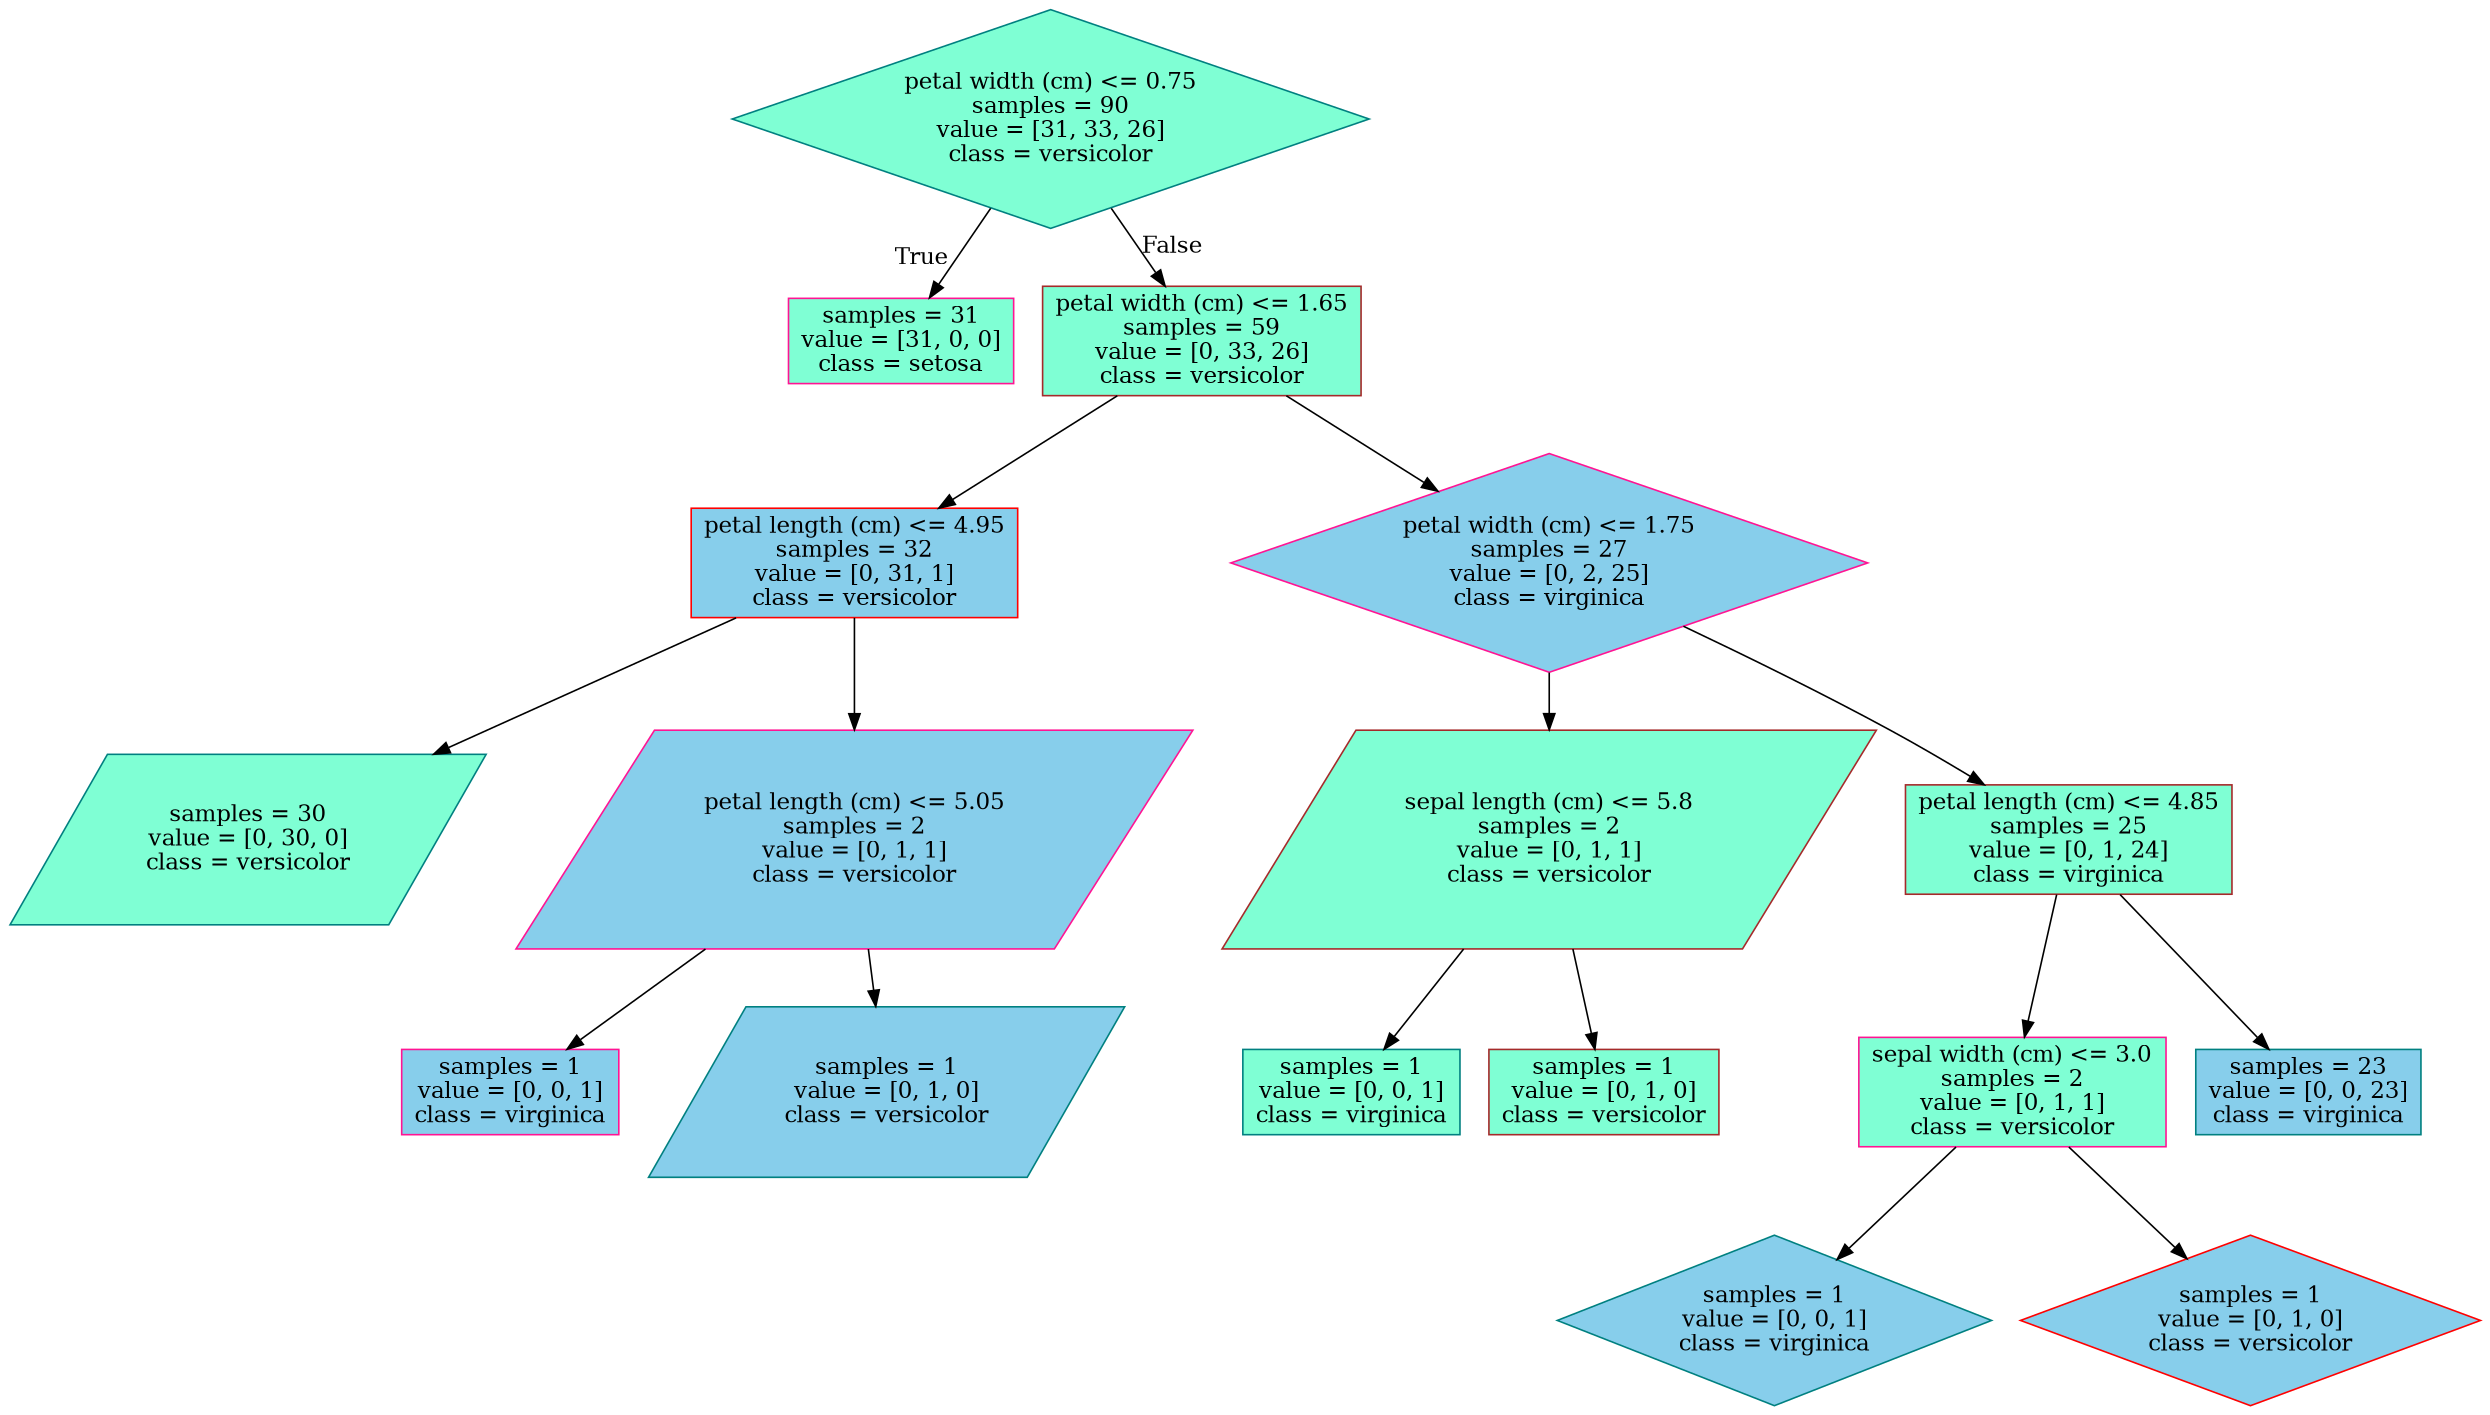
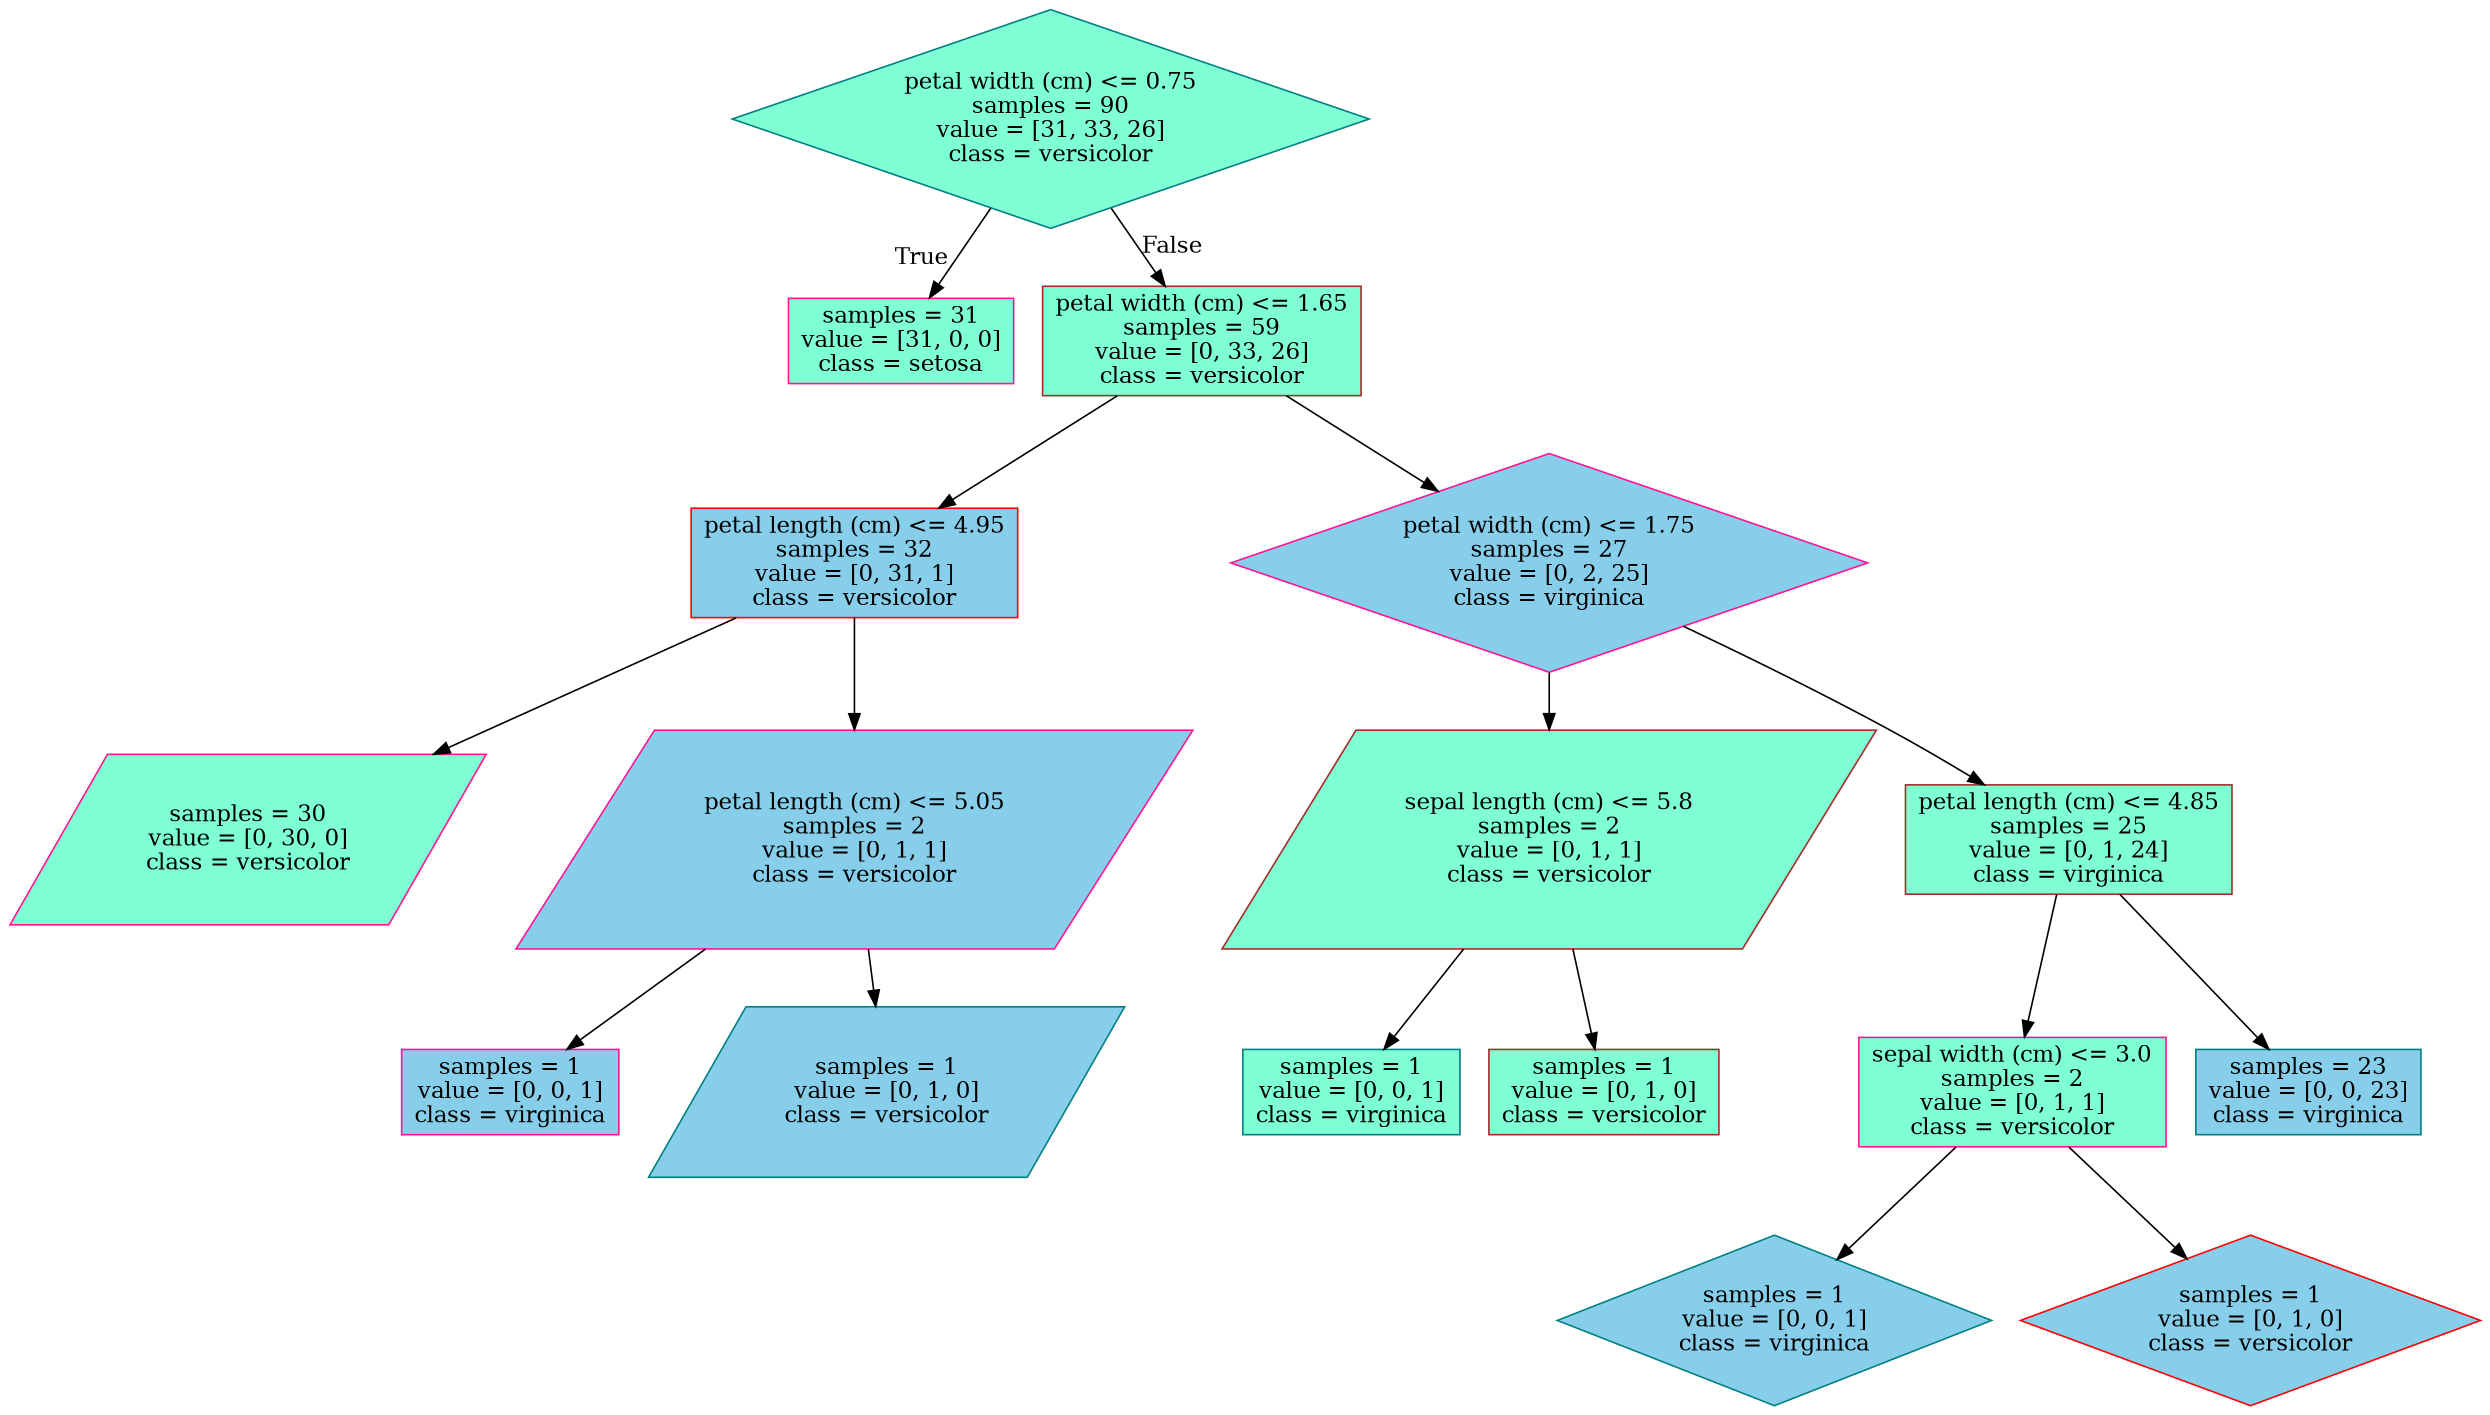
node "samples = 30 value = [0, 30, 0] class = versicolor": color teal -> deeppink
